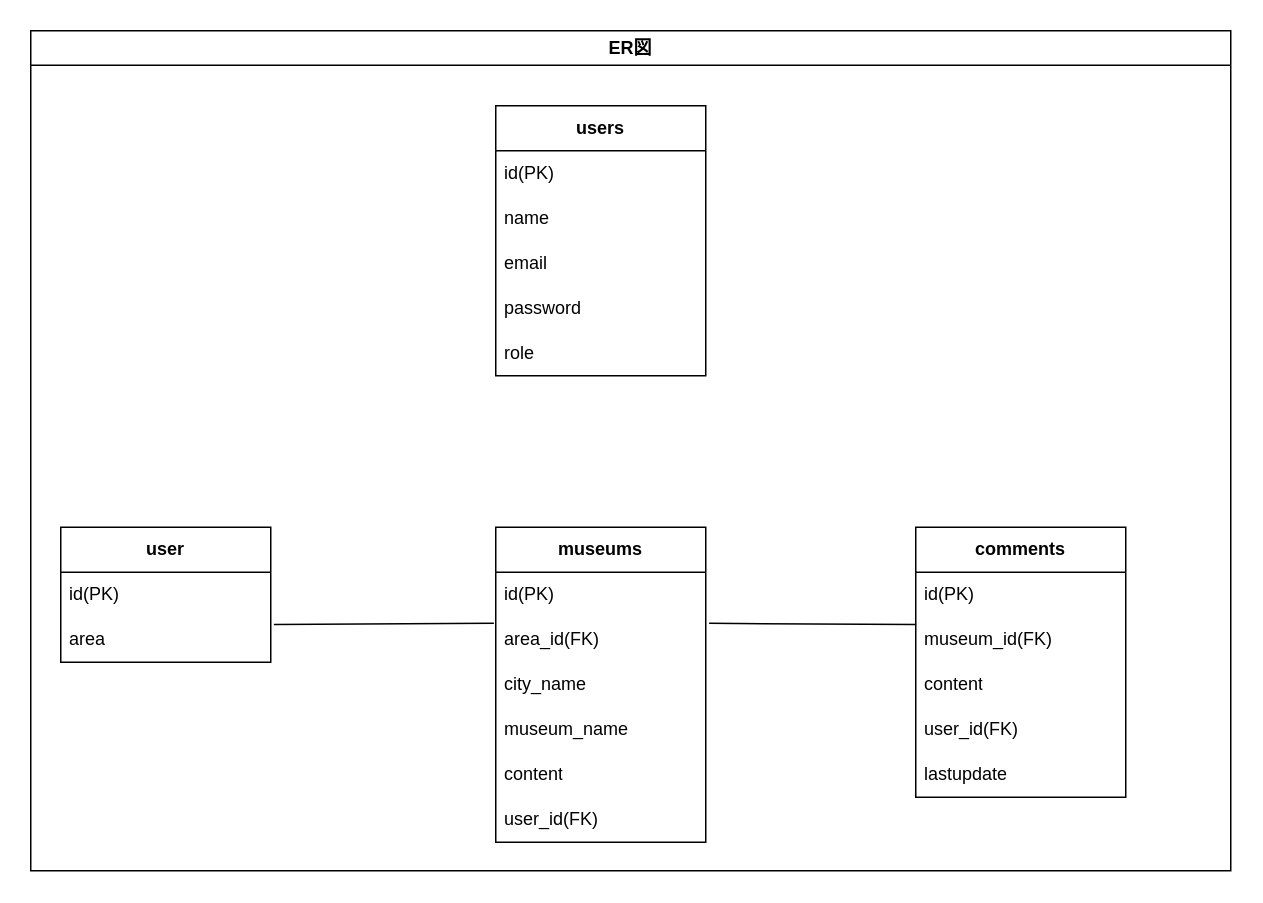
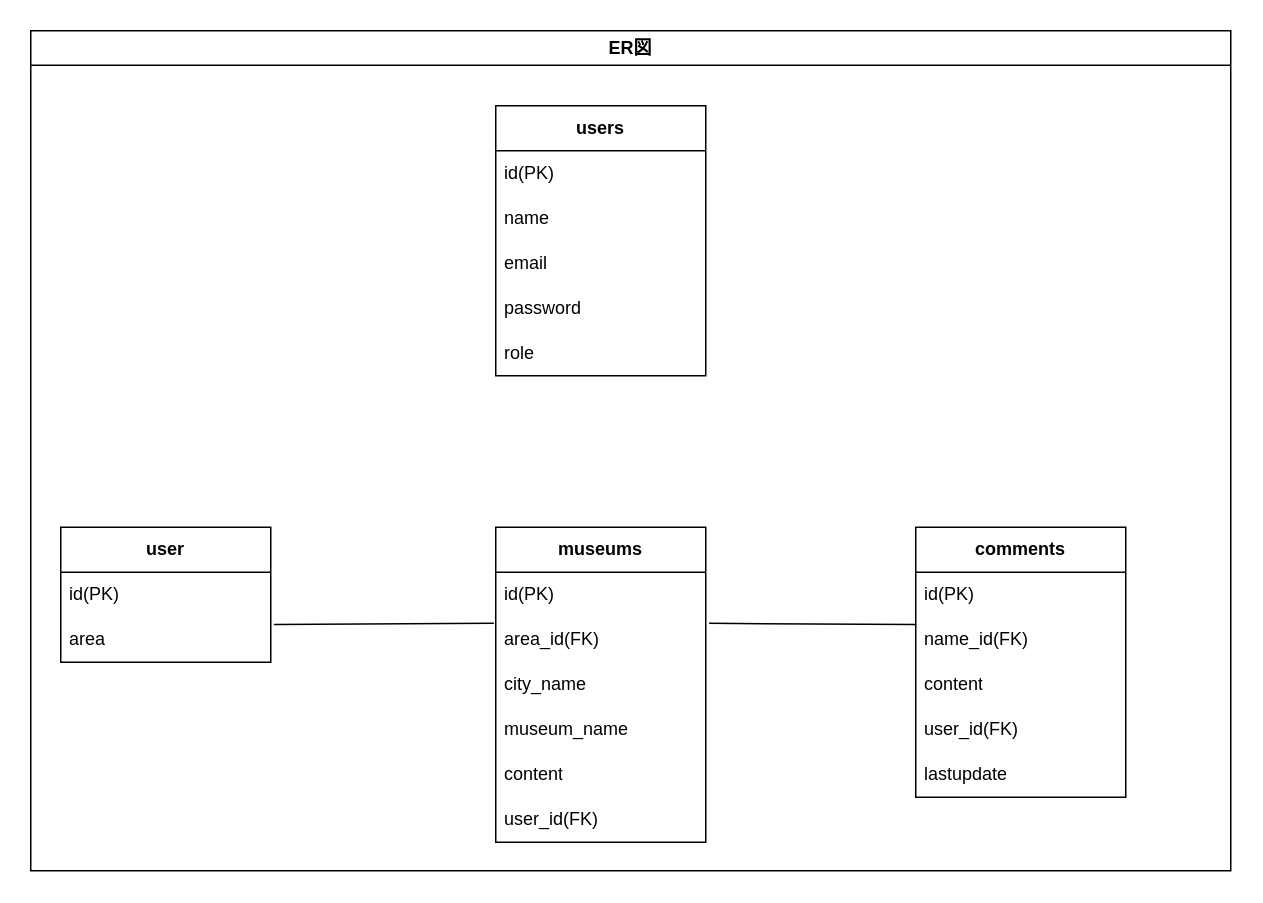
node "museum_id(FK)": label "museum_id(FK)" -> "name_id(FK)"
